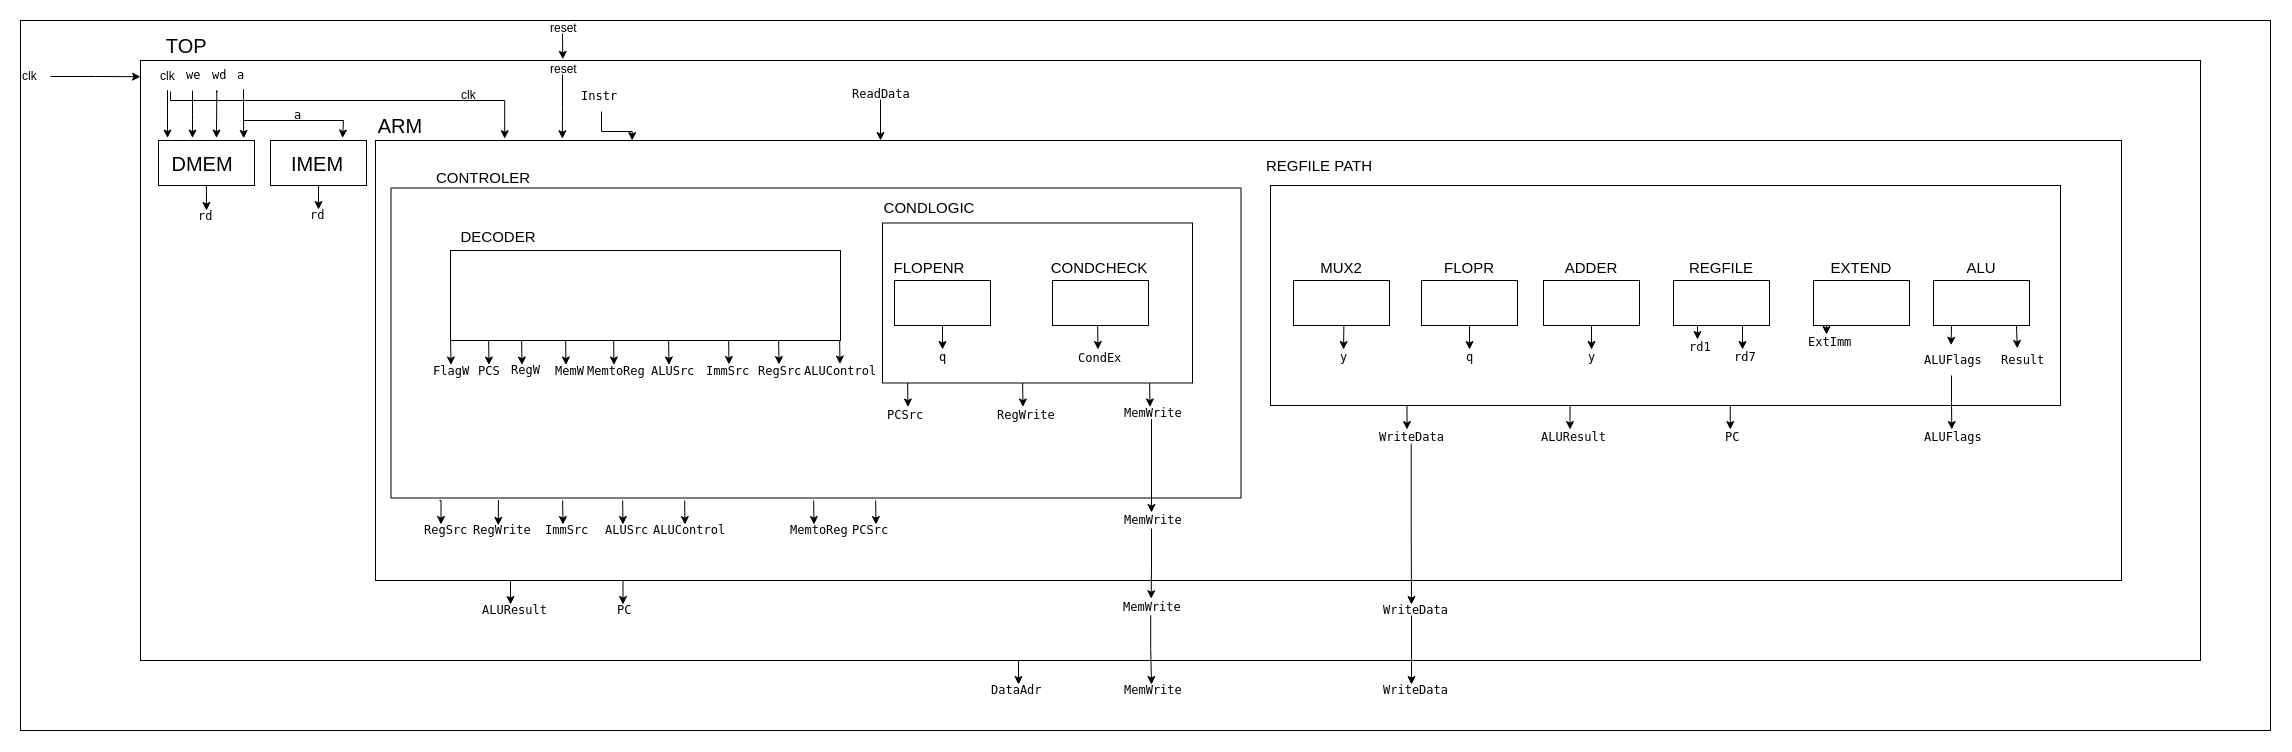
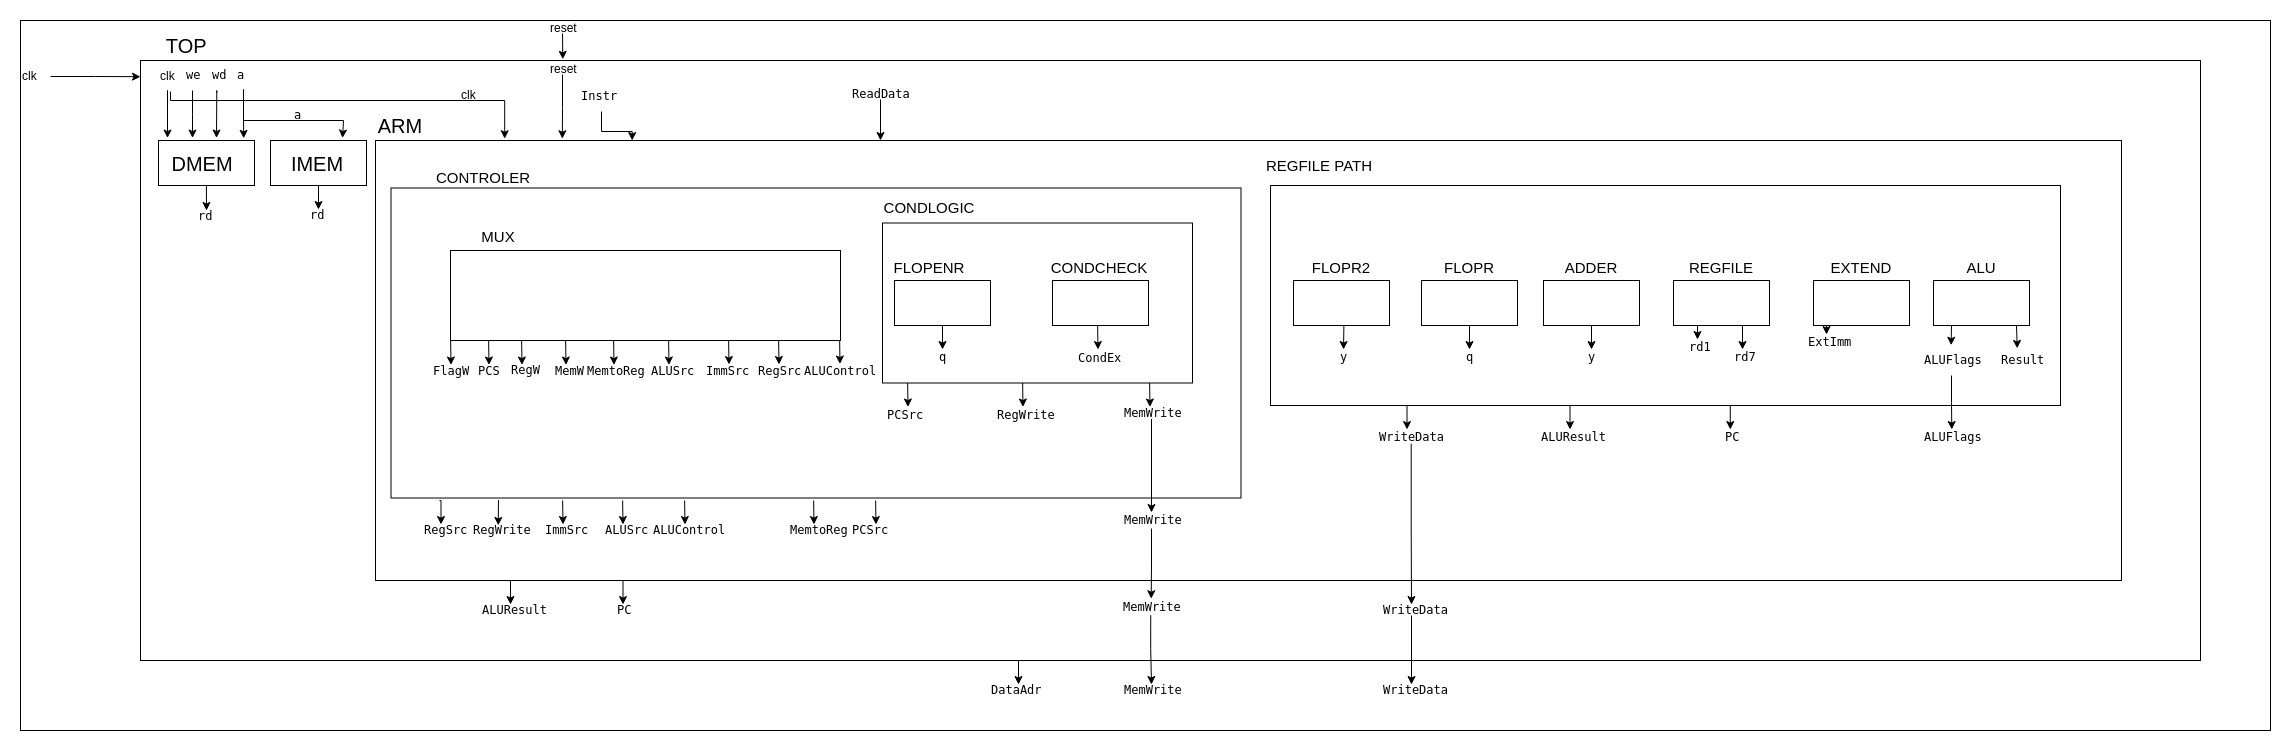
node "DECODER": label "DECODER" -> "MUX"
node "MUX2": label "MUX2" -> "FLOPR2"
